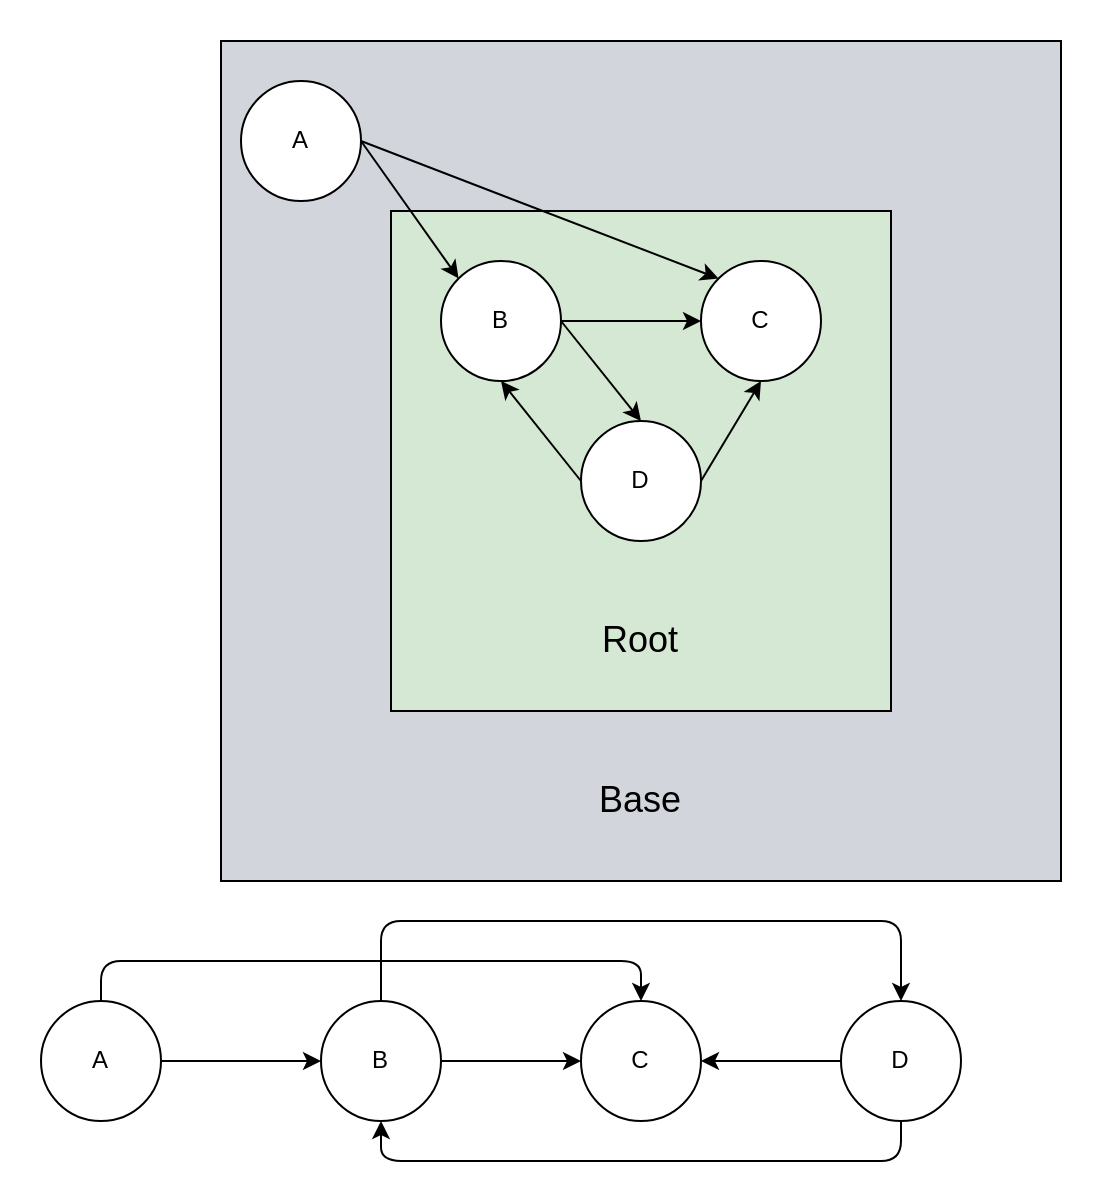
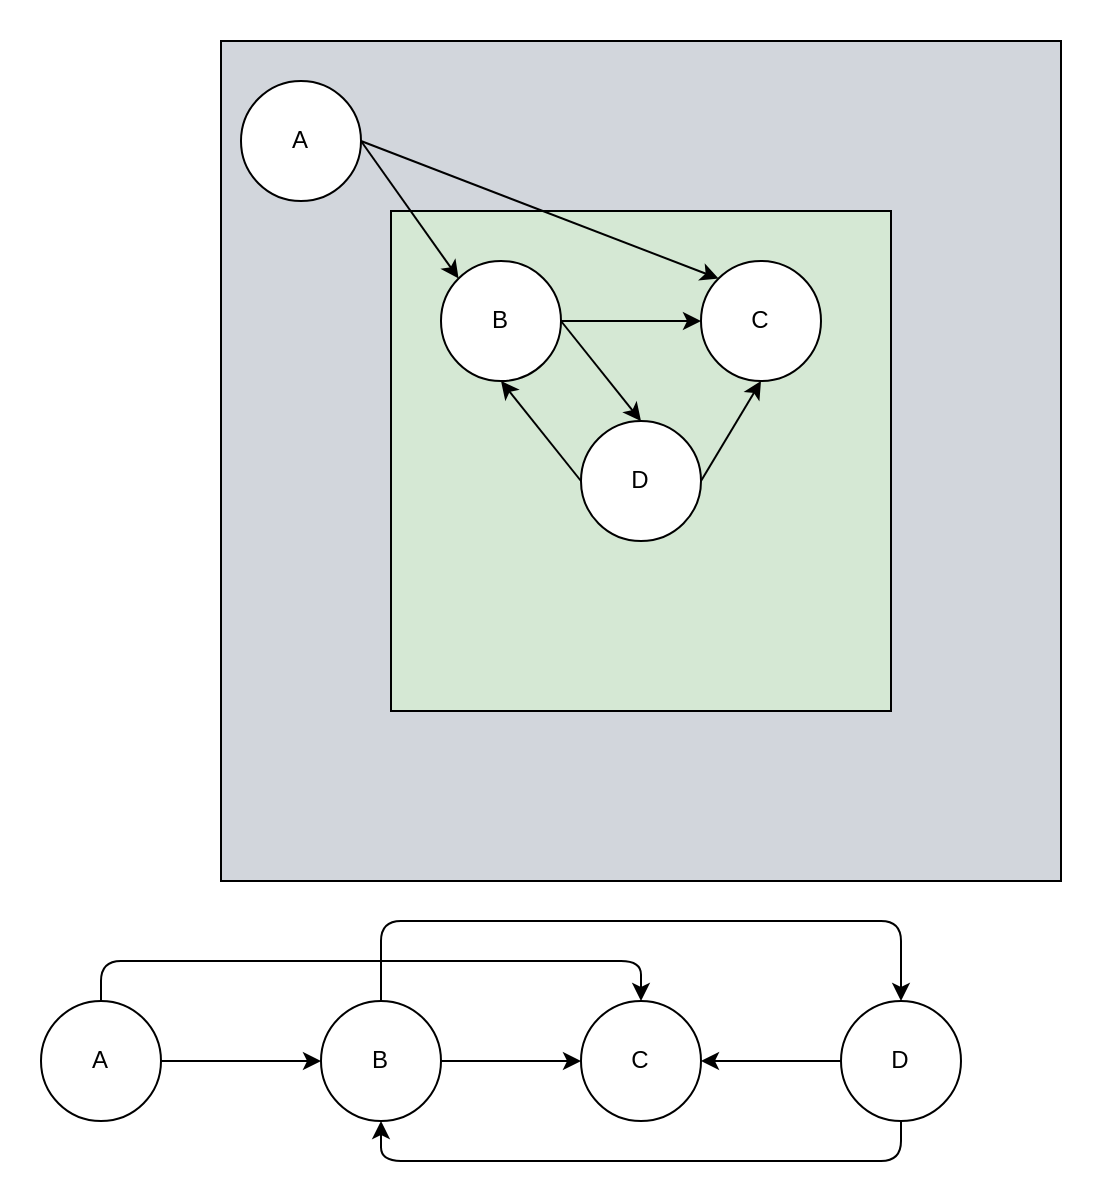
node "Root": removed
node "Base": removed
